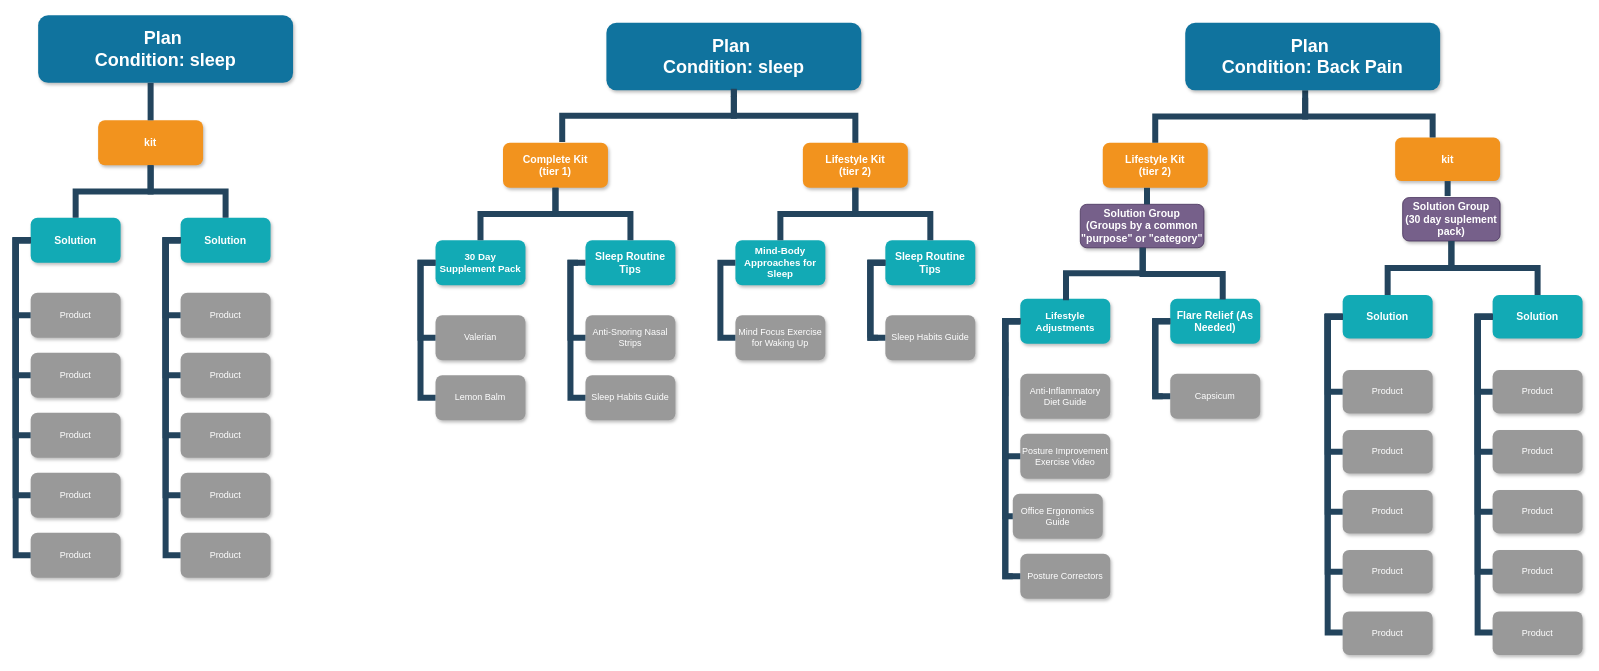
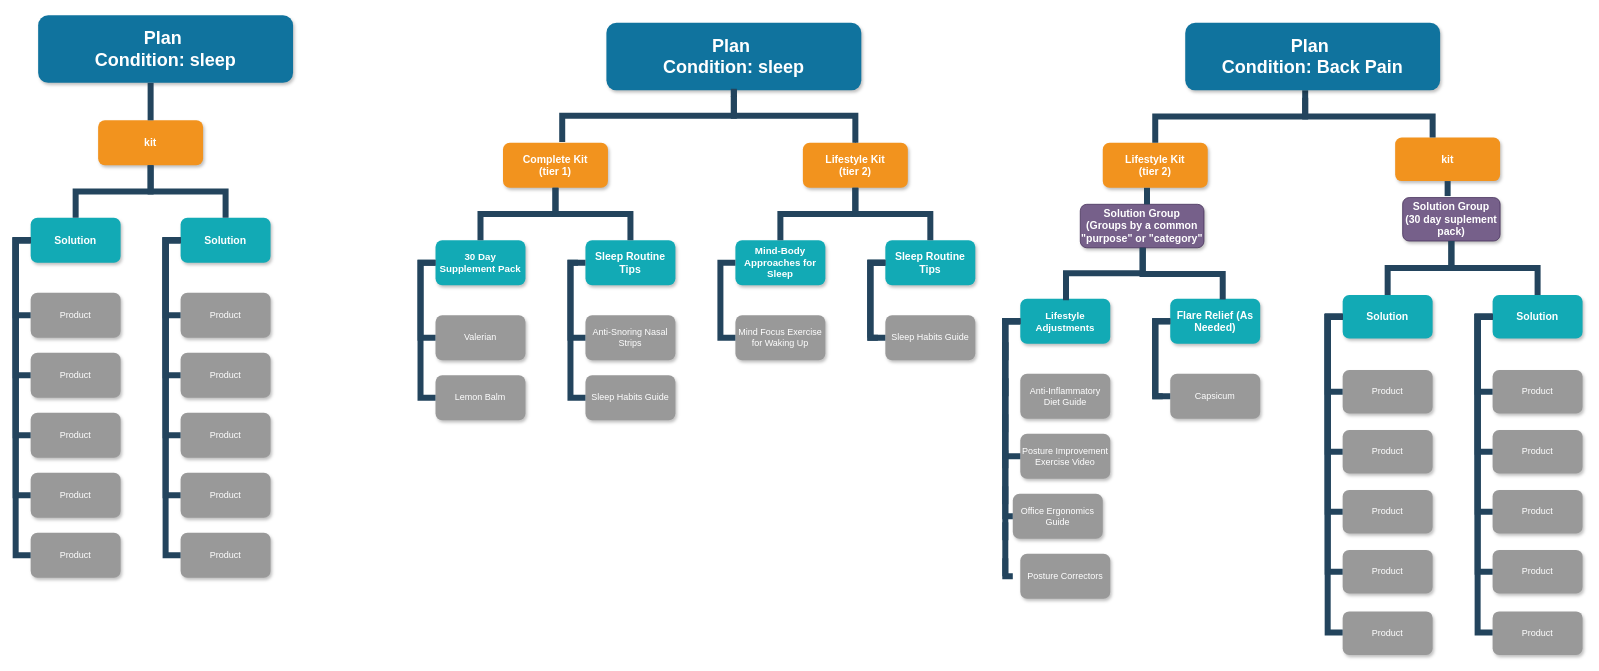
edge "Lifestyle Adjustments" -- "Posture Correctors": style solid -> dashed
